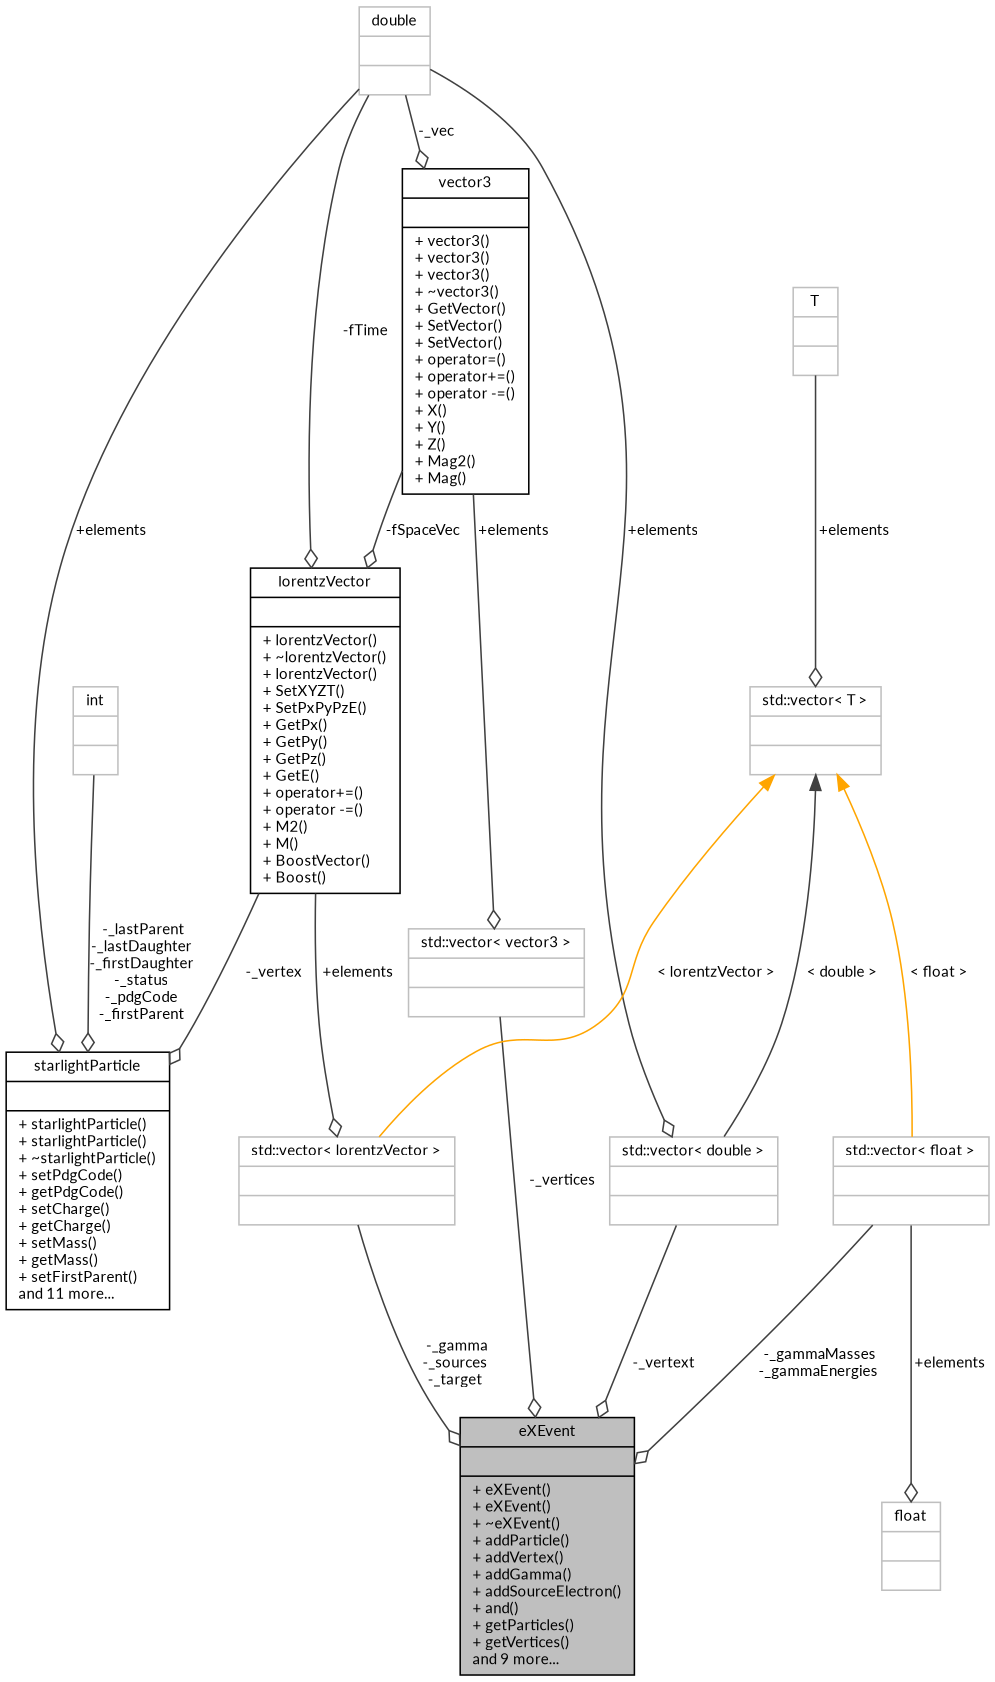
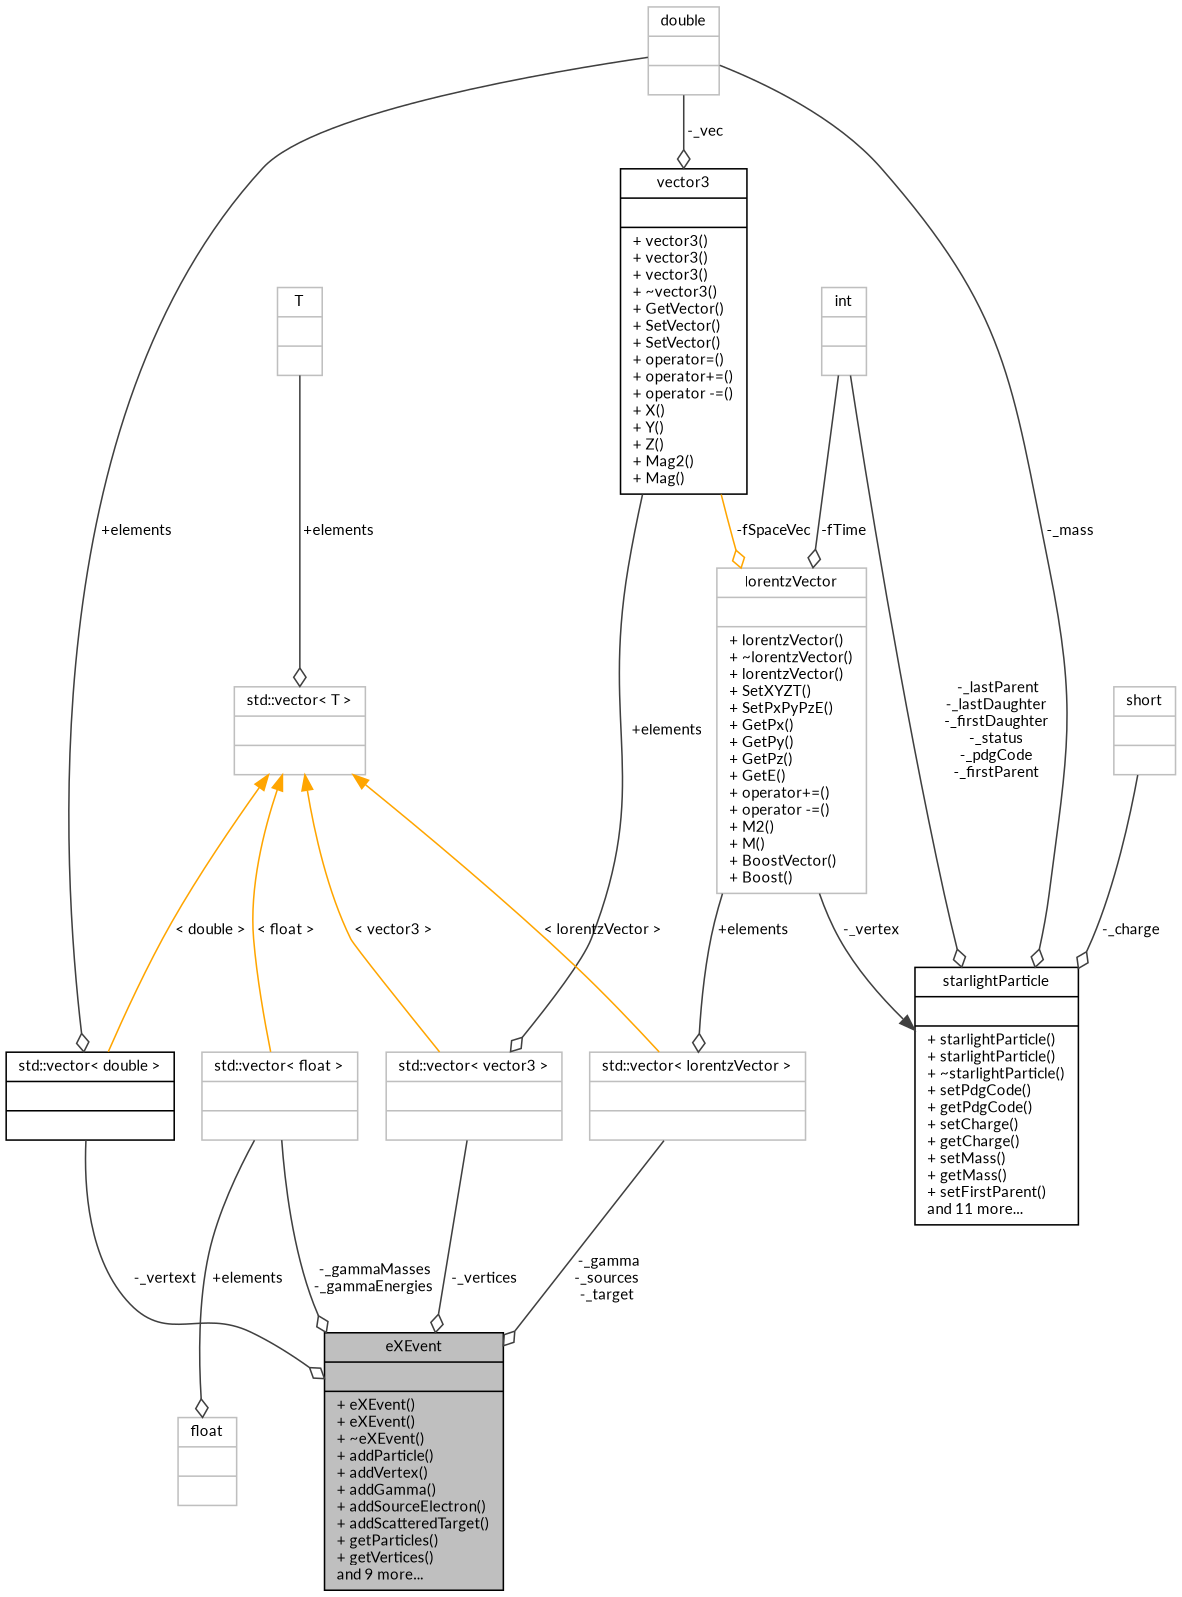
edge "double" -> "lorentzVector": now "int" -> "lorentzVector"
edge "vector3" -> "lorentzVector": color grey25 -> orange
edge "double" -> "starlightParticle": label " +elements" -> " -_mass"
node "lorentzVector": color black -> grey75
node "short": added
edge "std::vector< vector3 >" -> "std::vector< T >": added, label "< vector3 >"
edge "std::vector< double >" -> "std::vector< T >": color grey25 -> orange
edge "lorentzVector" -> "starlightParticle": arrowhead odiamond -> normal
node "std::vector< double >": color grey75 -> black
node "eXEvent": text "+ and()" -> "+ addScatteredTarget()"
